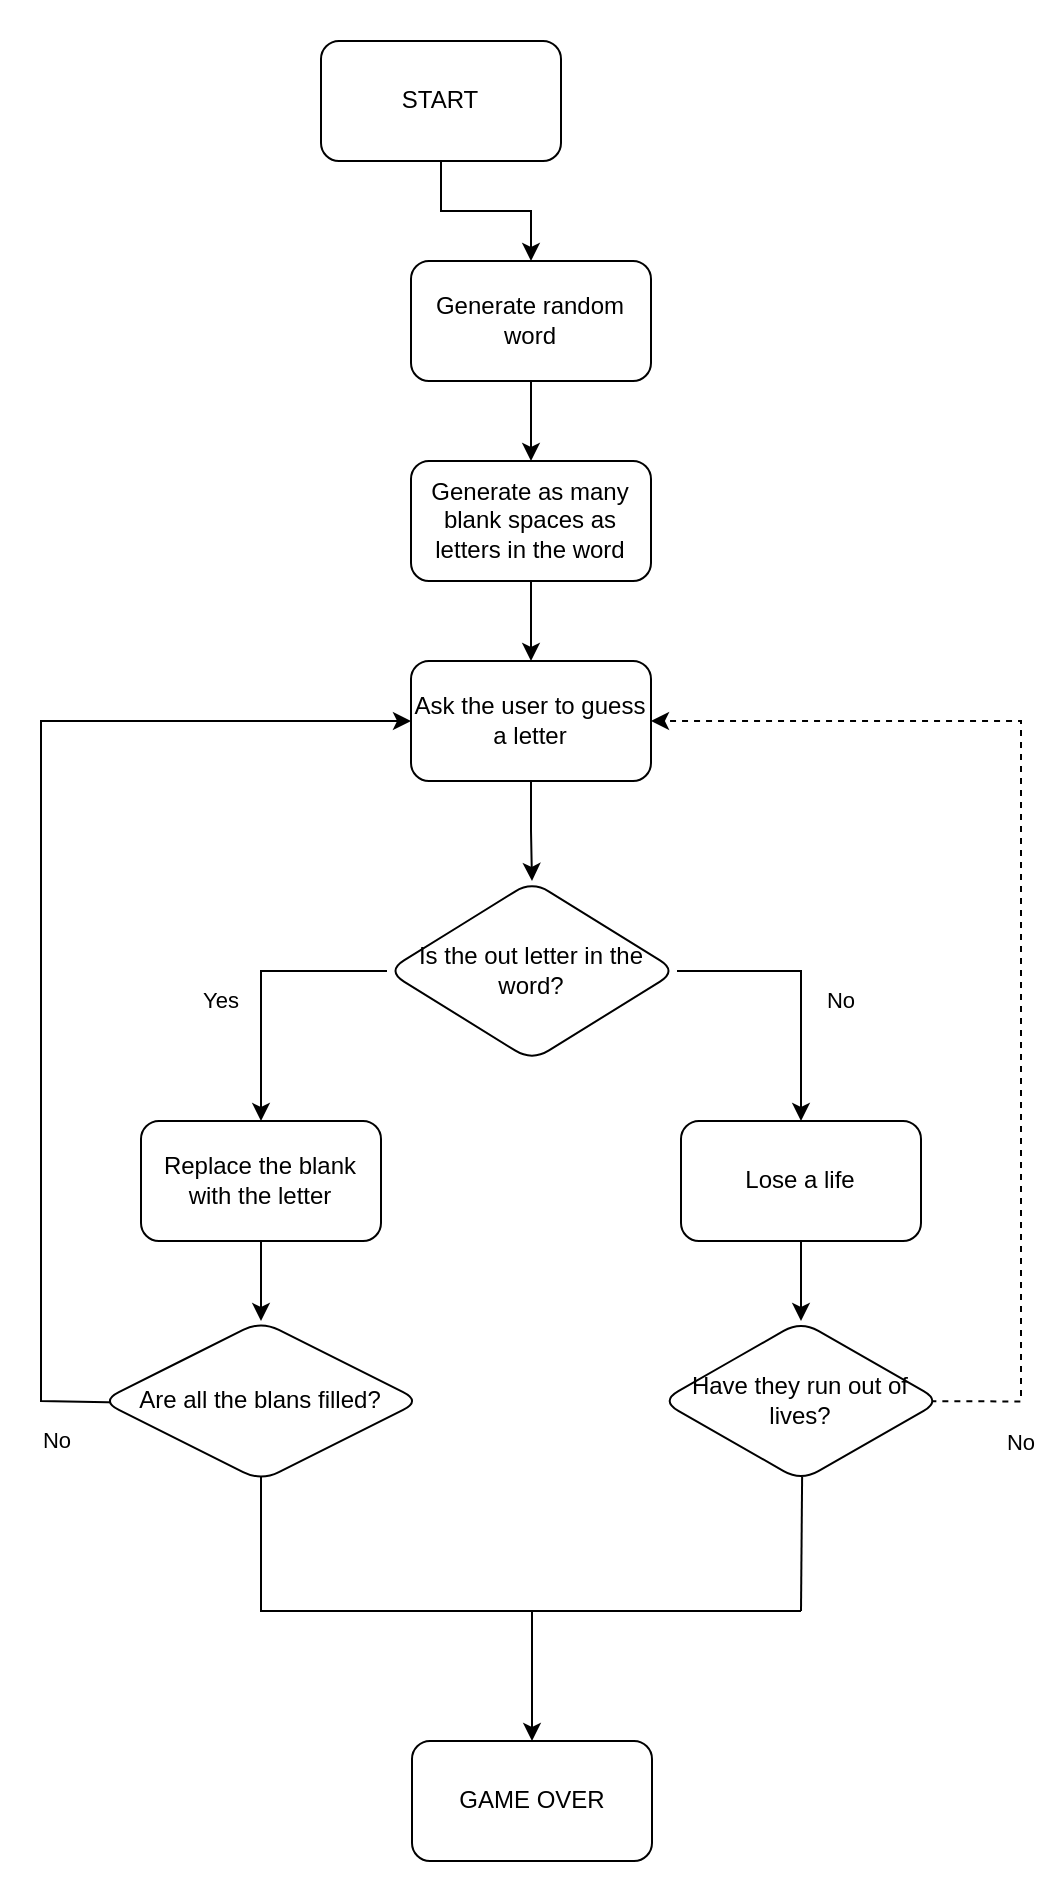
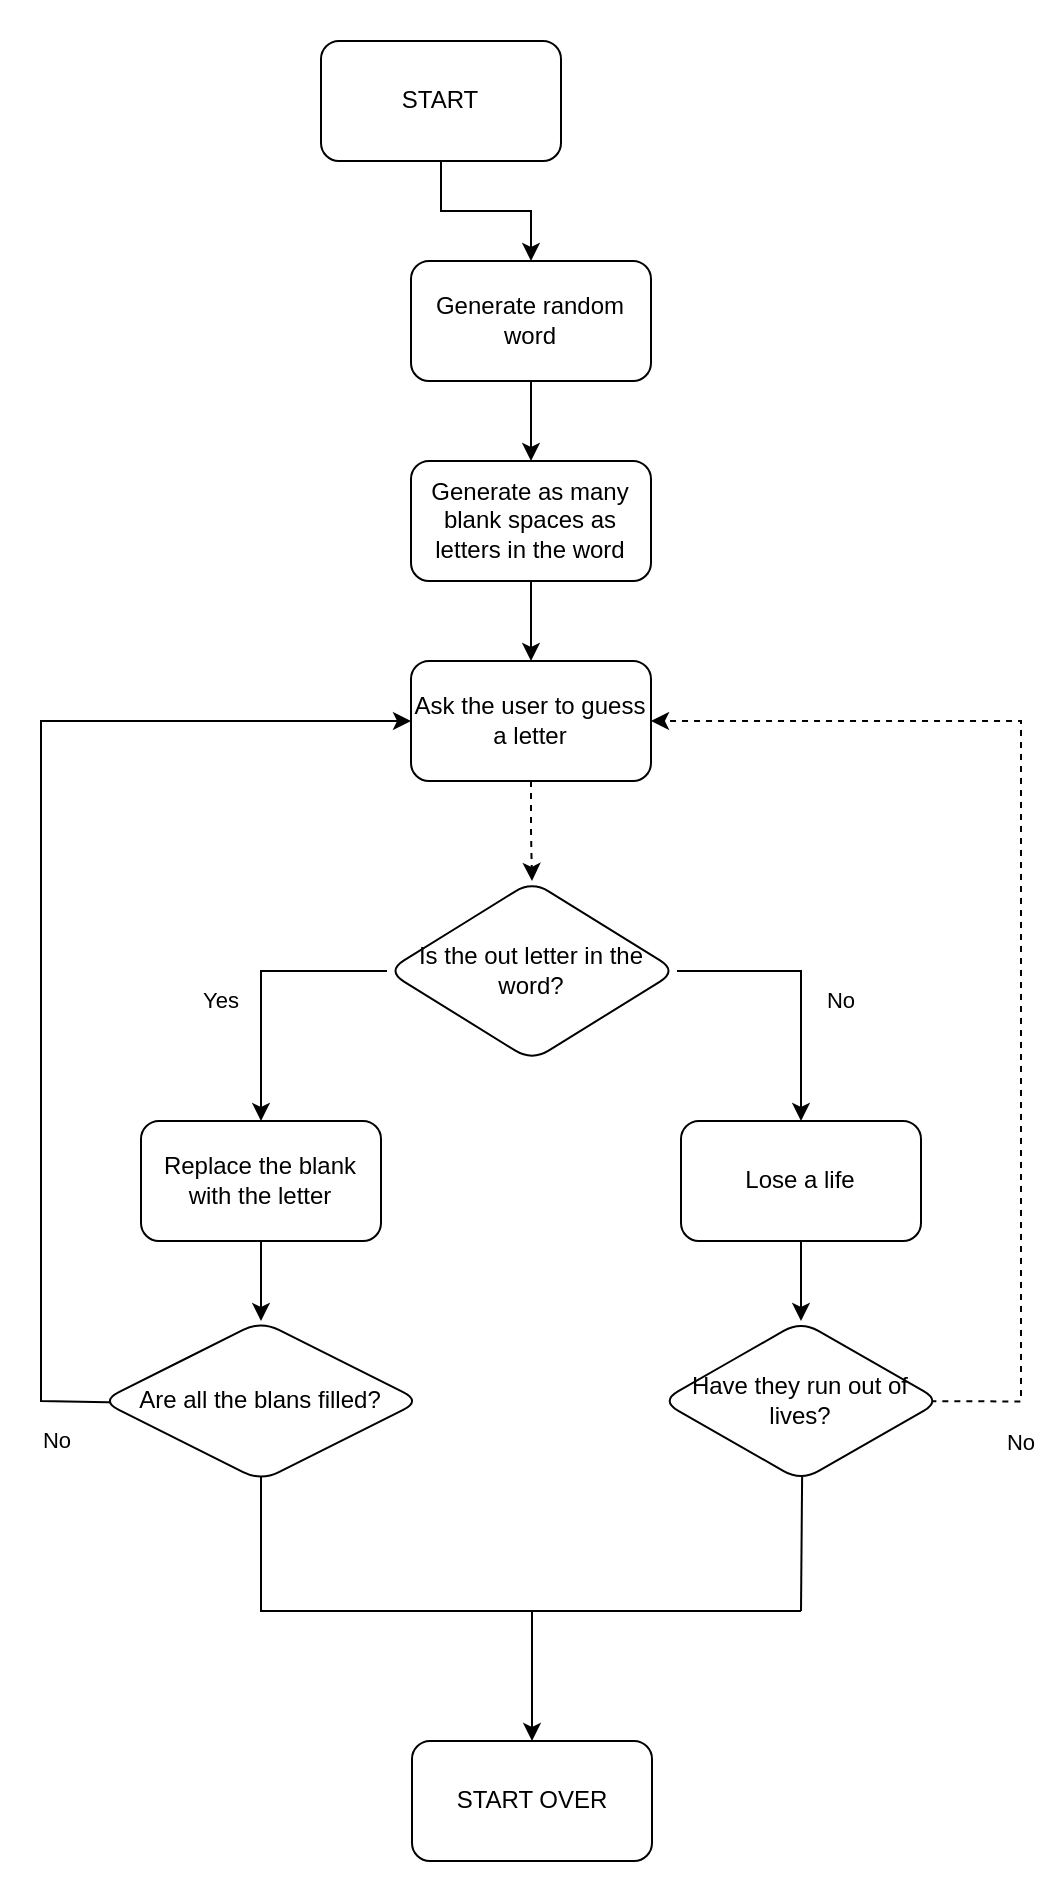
edge "Ask the user to guess a letter" -> "Is the out letter in the word?": style solid -> dashed
node "GAME OVER": label "GAME OVER" -> "START OVER"
